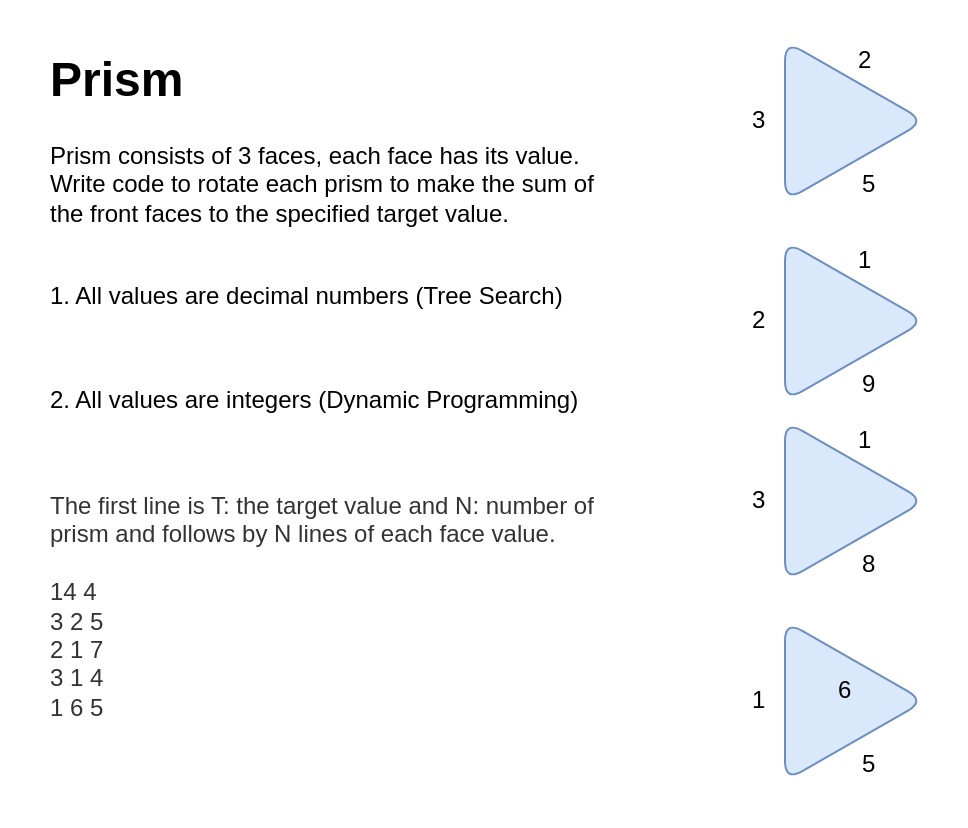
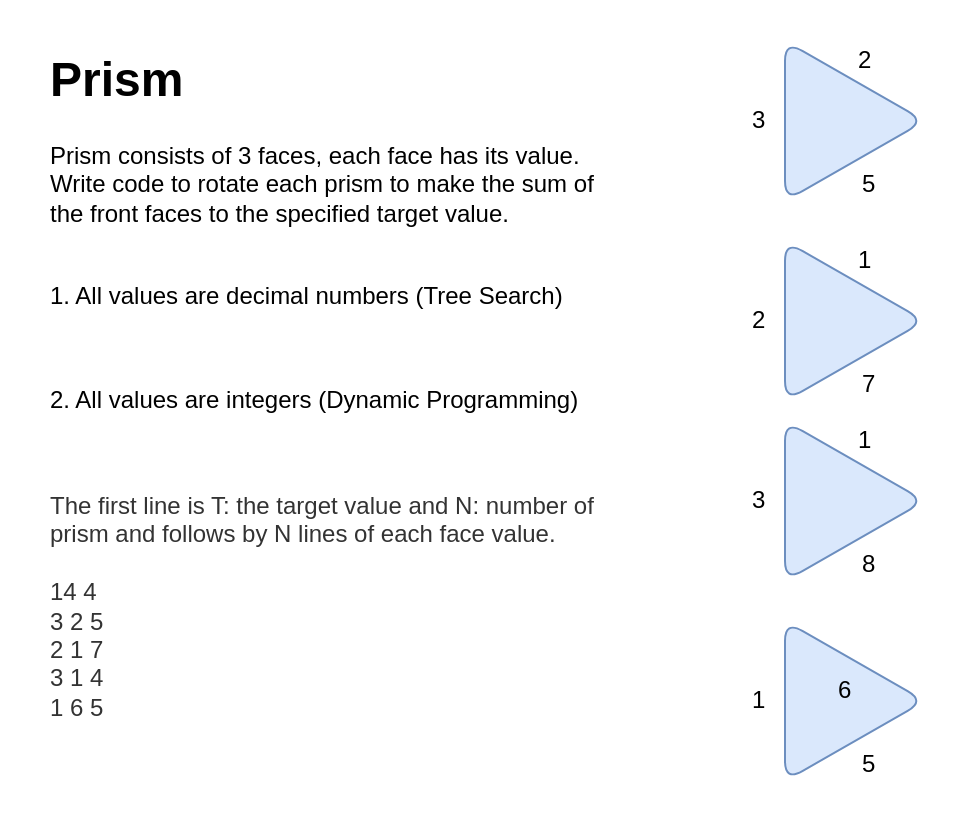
node "9": label "9" -> "7"
